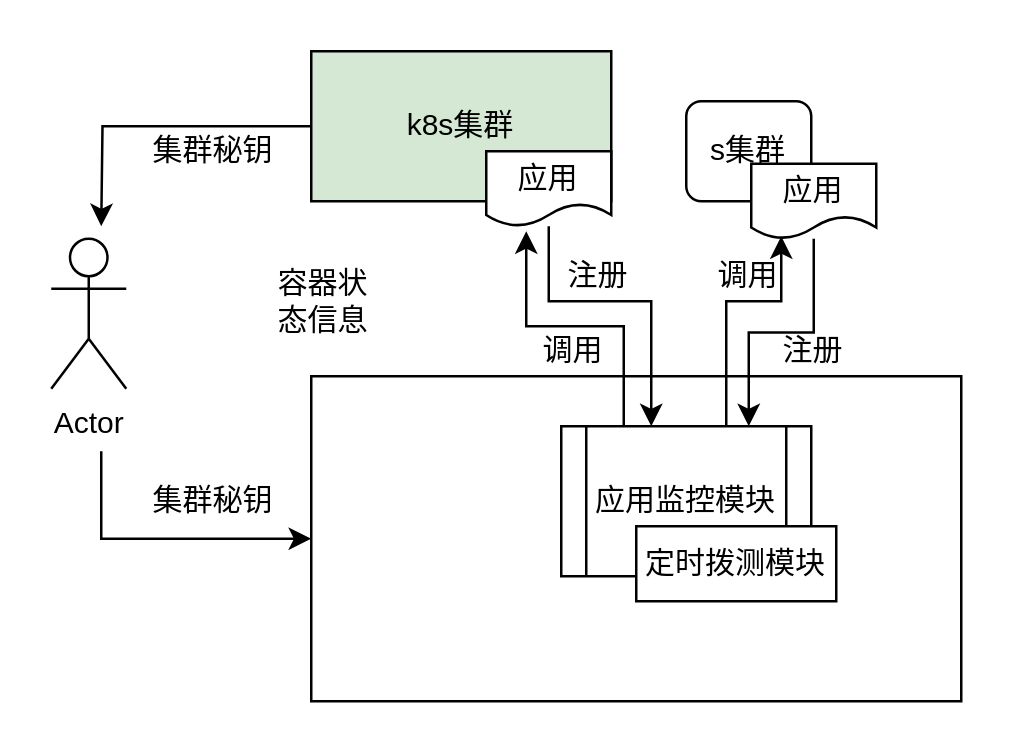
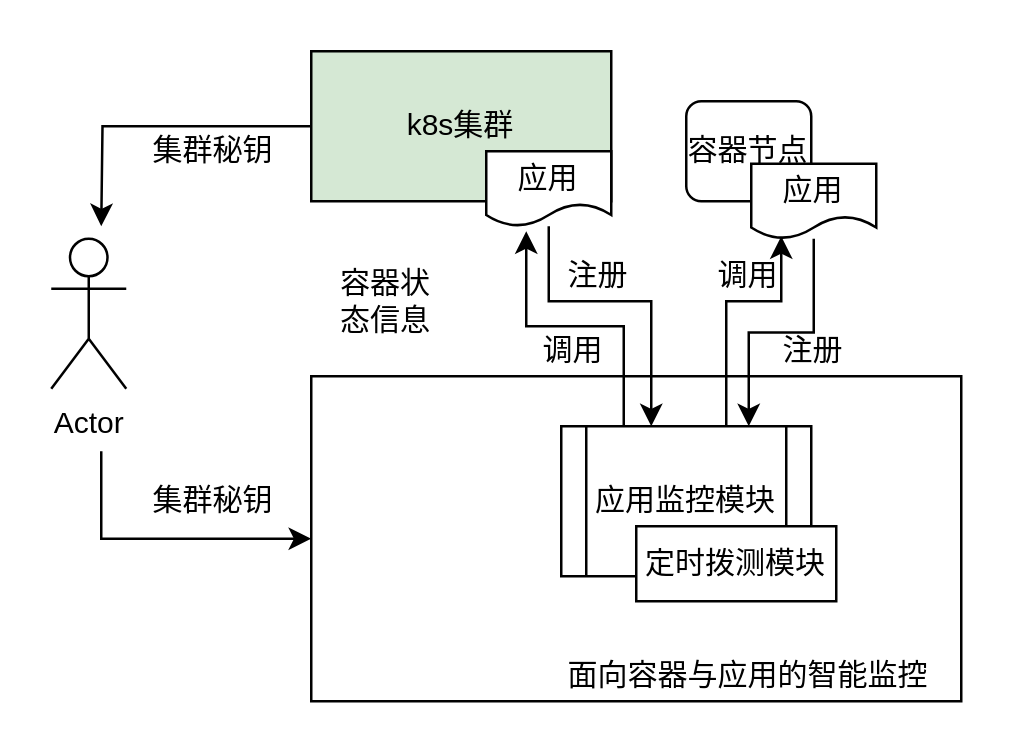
node "s集群": label "s集群" -> "容器节点"
node "容器状态信息": moved (324, 301) -> (386, 301)
node "面向容器与应用的智能监控": added
